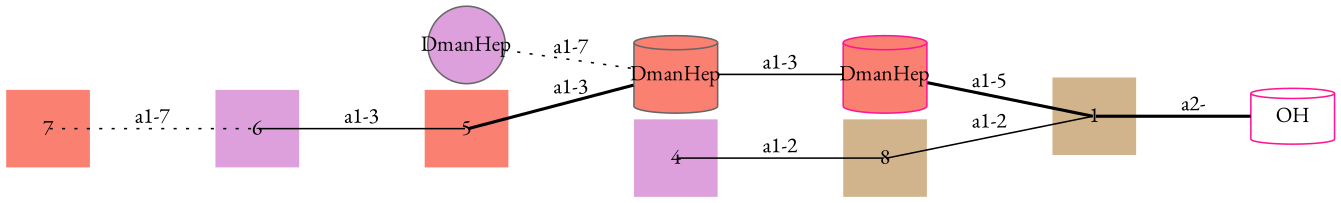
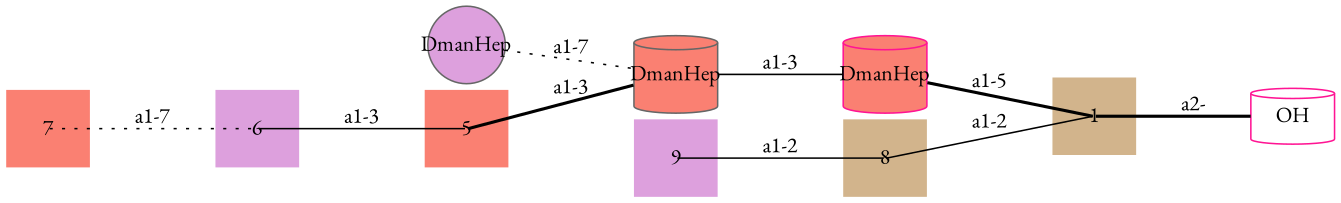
node "4": label "4" -> "9"
